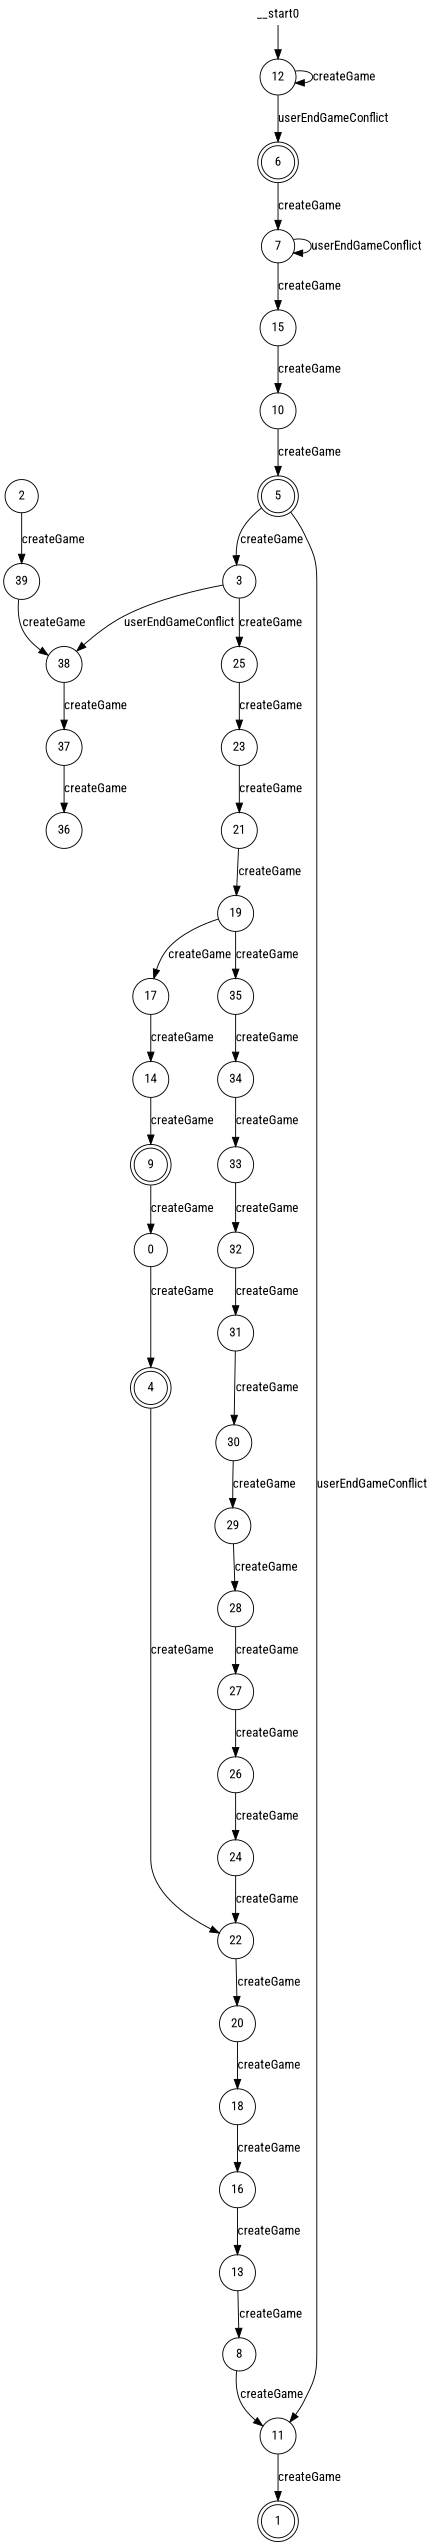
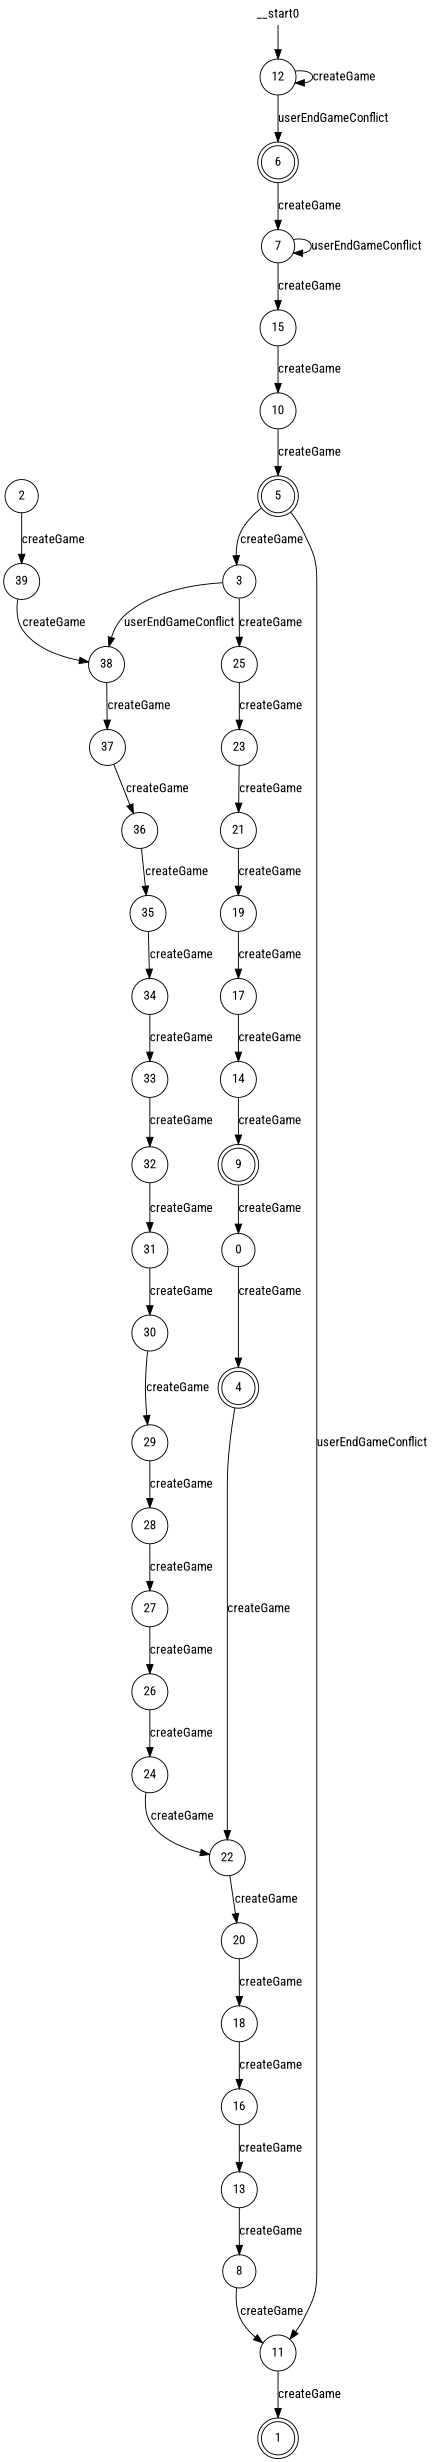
edge "19" -> "35": now "36" -> "35"
